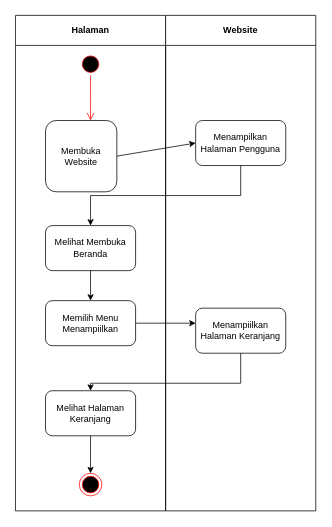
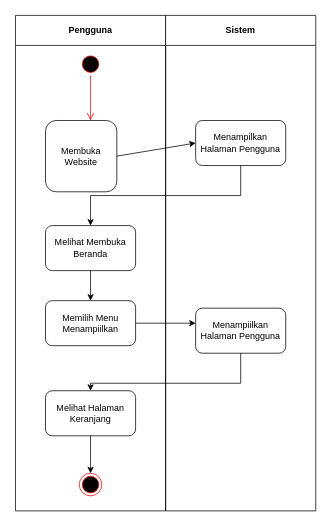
node "Halaman": label "Halaman" -> "Pengguna"
node "Website": label "Website" -> "Sistem"
node "Menampiilkan Halaman Keranjang": label "Menampiilkan Halaman Keranjang" -> "Menampiilkan Halaman Pengguna"
